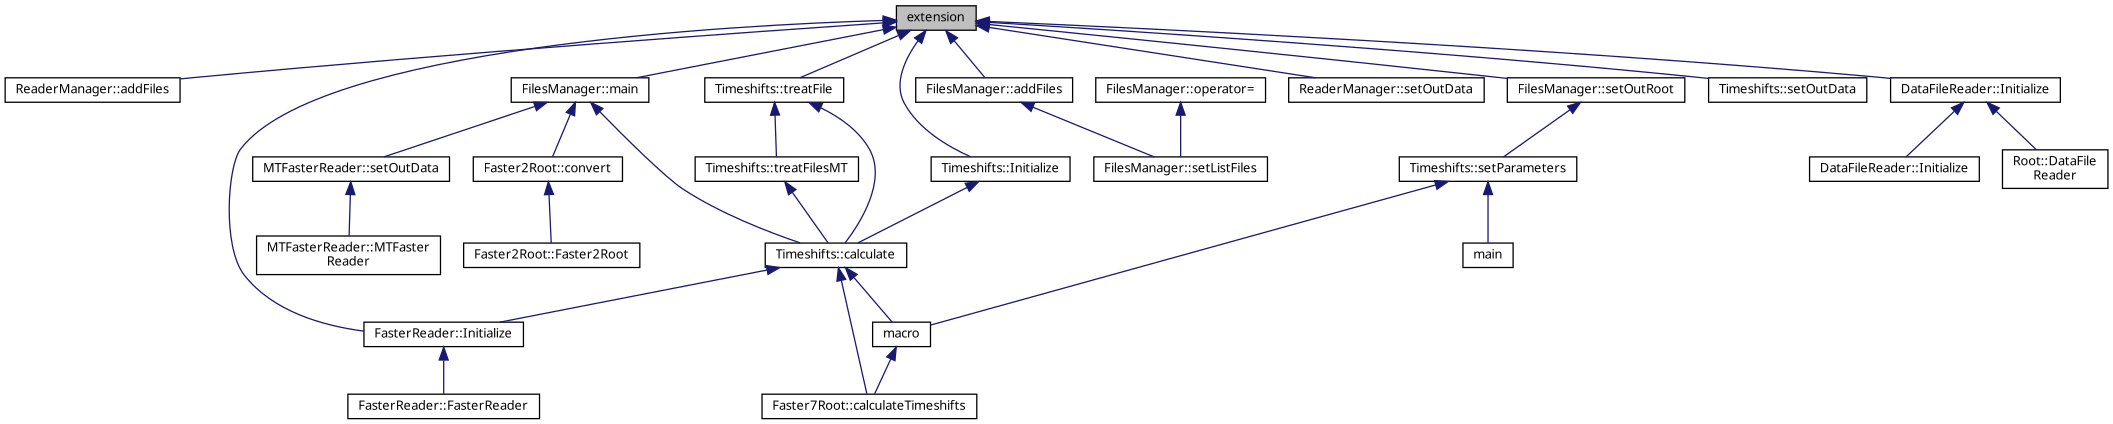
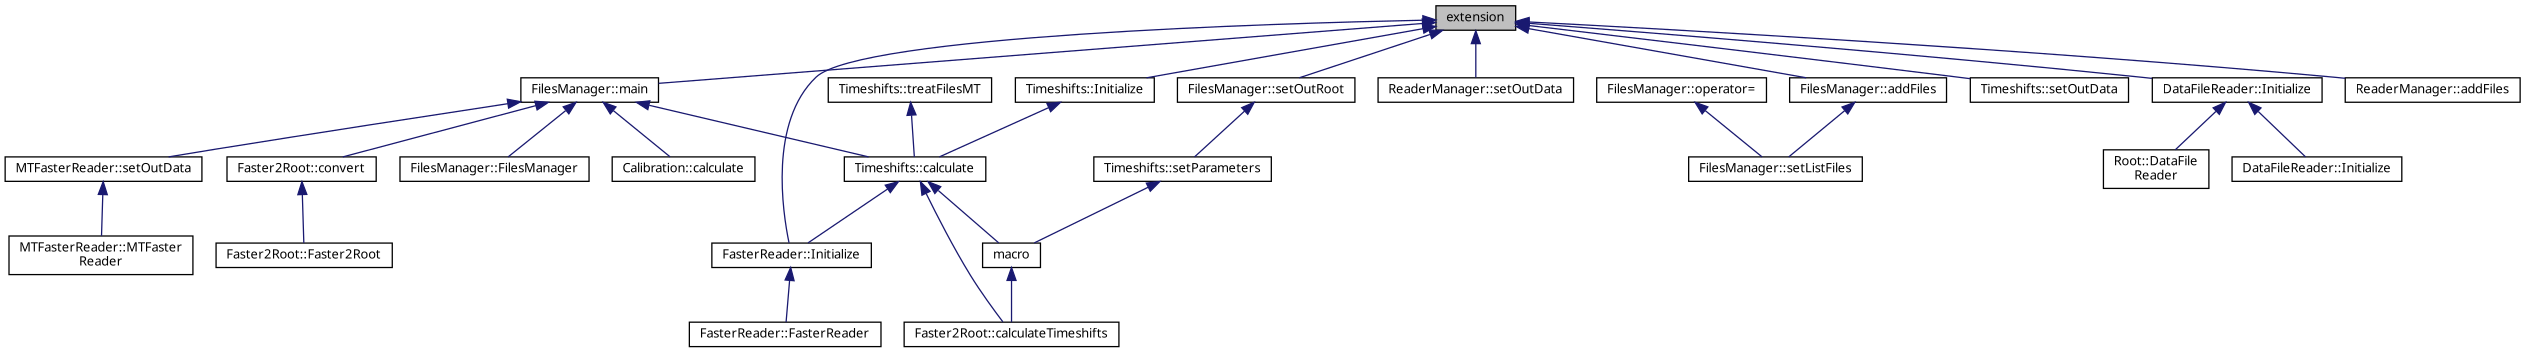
node "Timeshifts::treatFile": removed
node "FilesManager::FilesManager": added
node "Calibration::calculate": added
node "main": removed
node "Faster7Root::calculateTimeshifts": label "Faster7Root::calculateTimeshifts" -> "Faster2Root::calculateTimeshifts"
